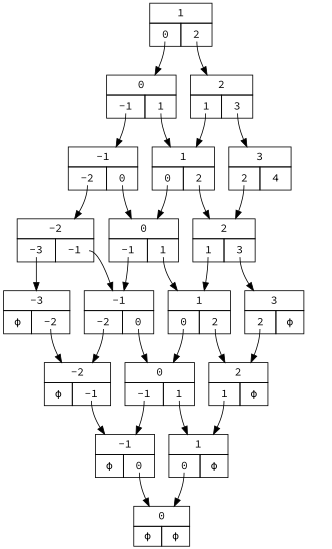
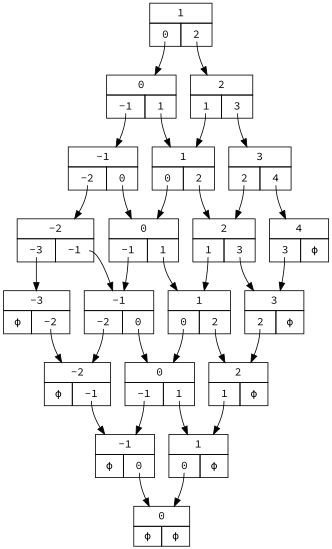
node "4": added
